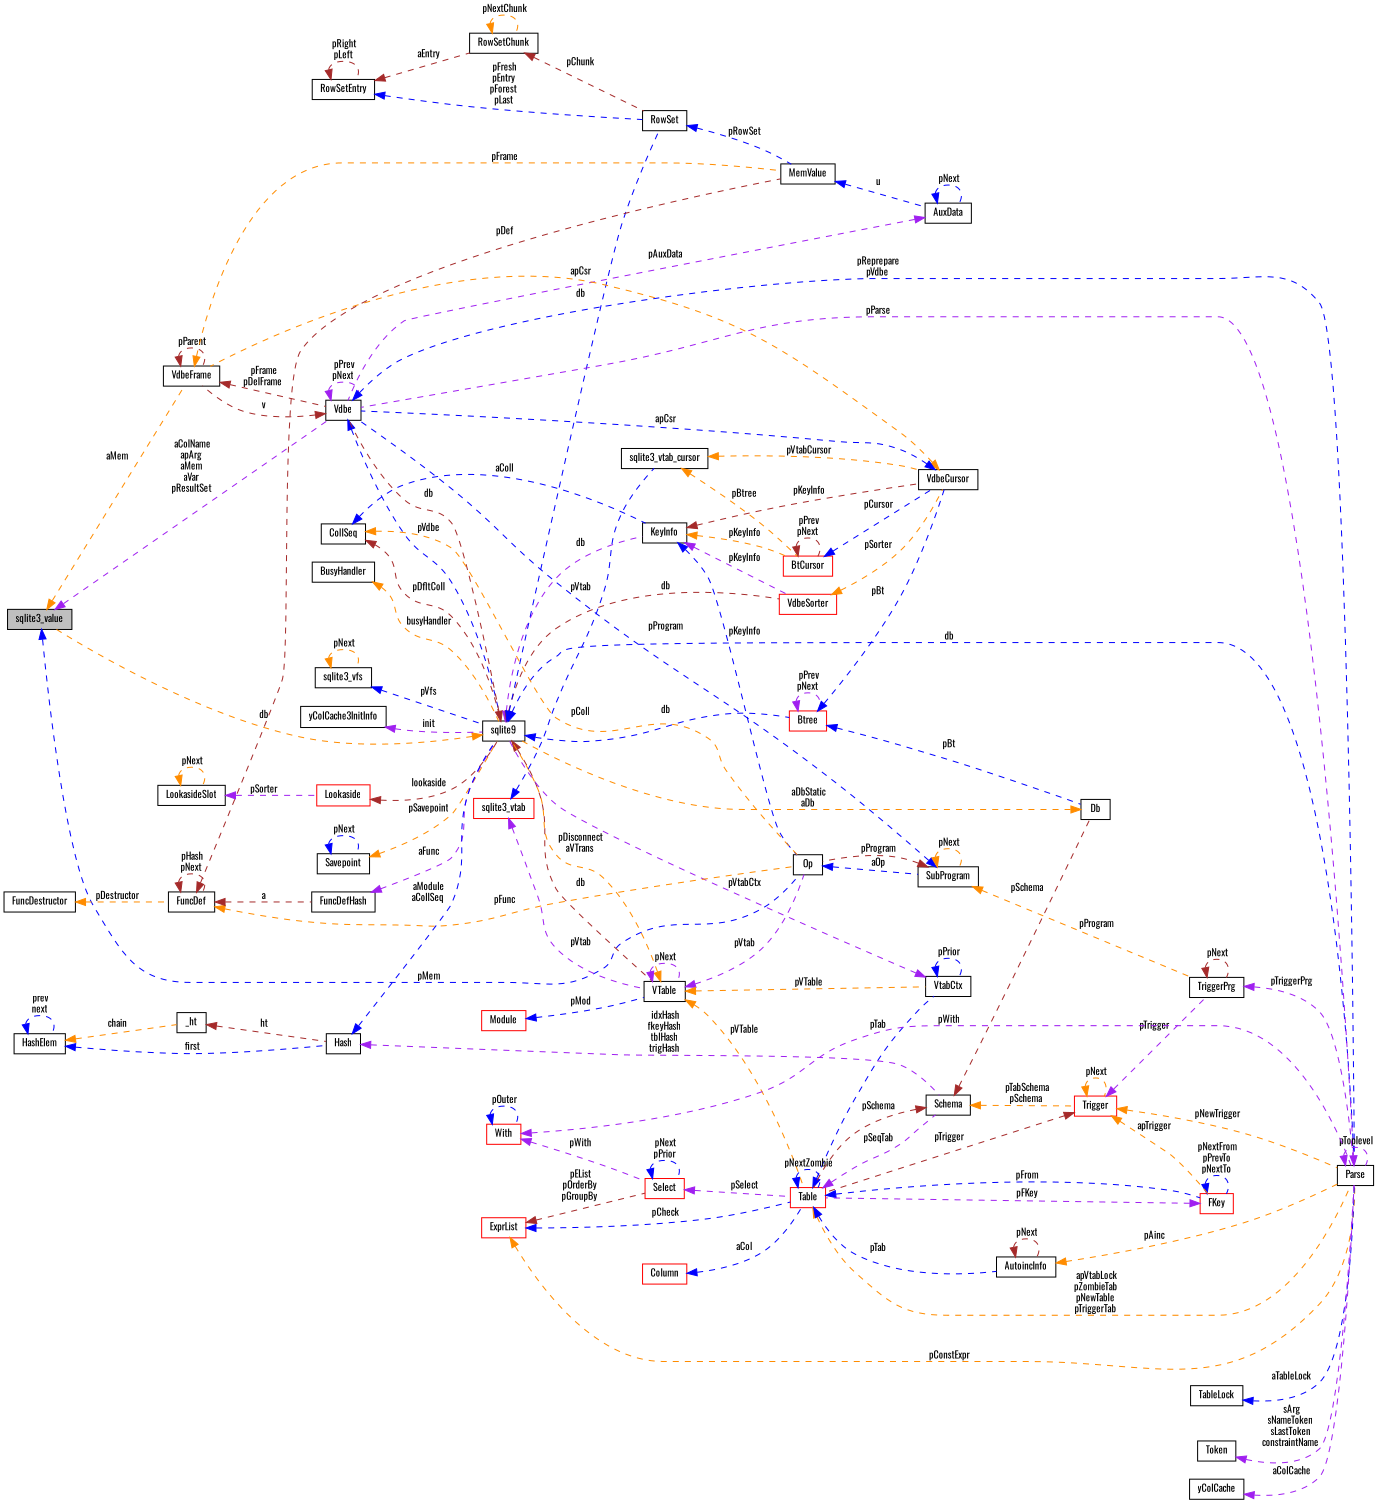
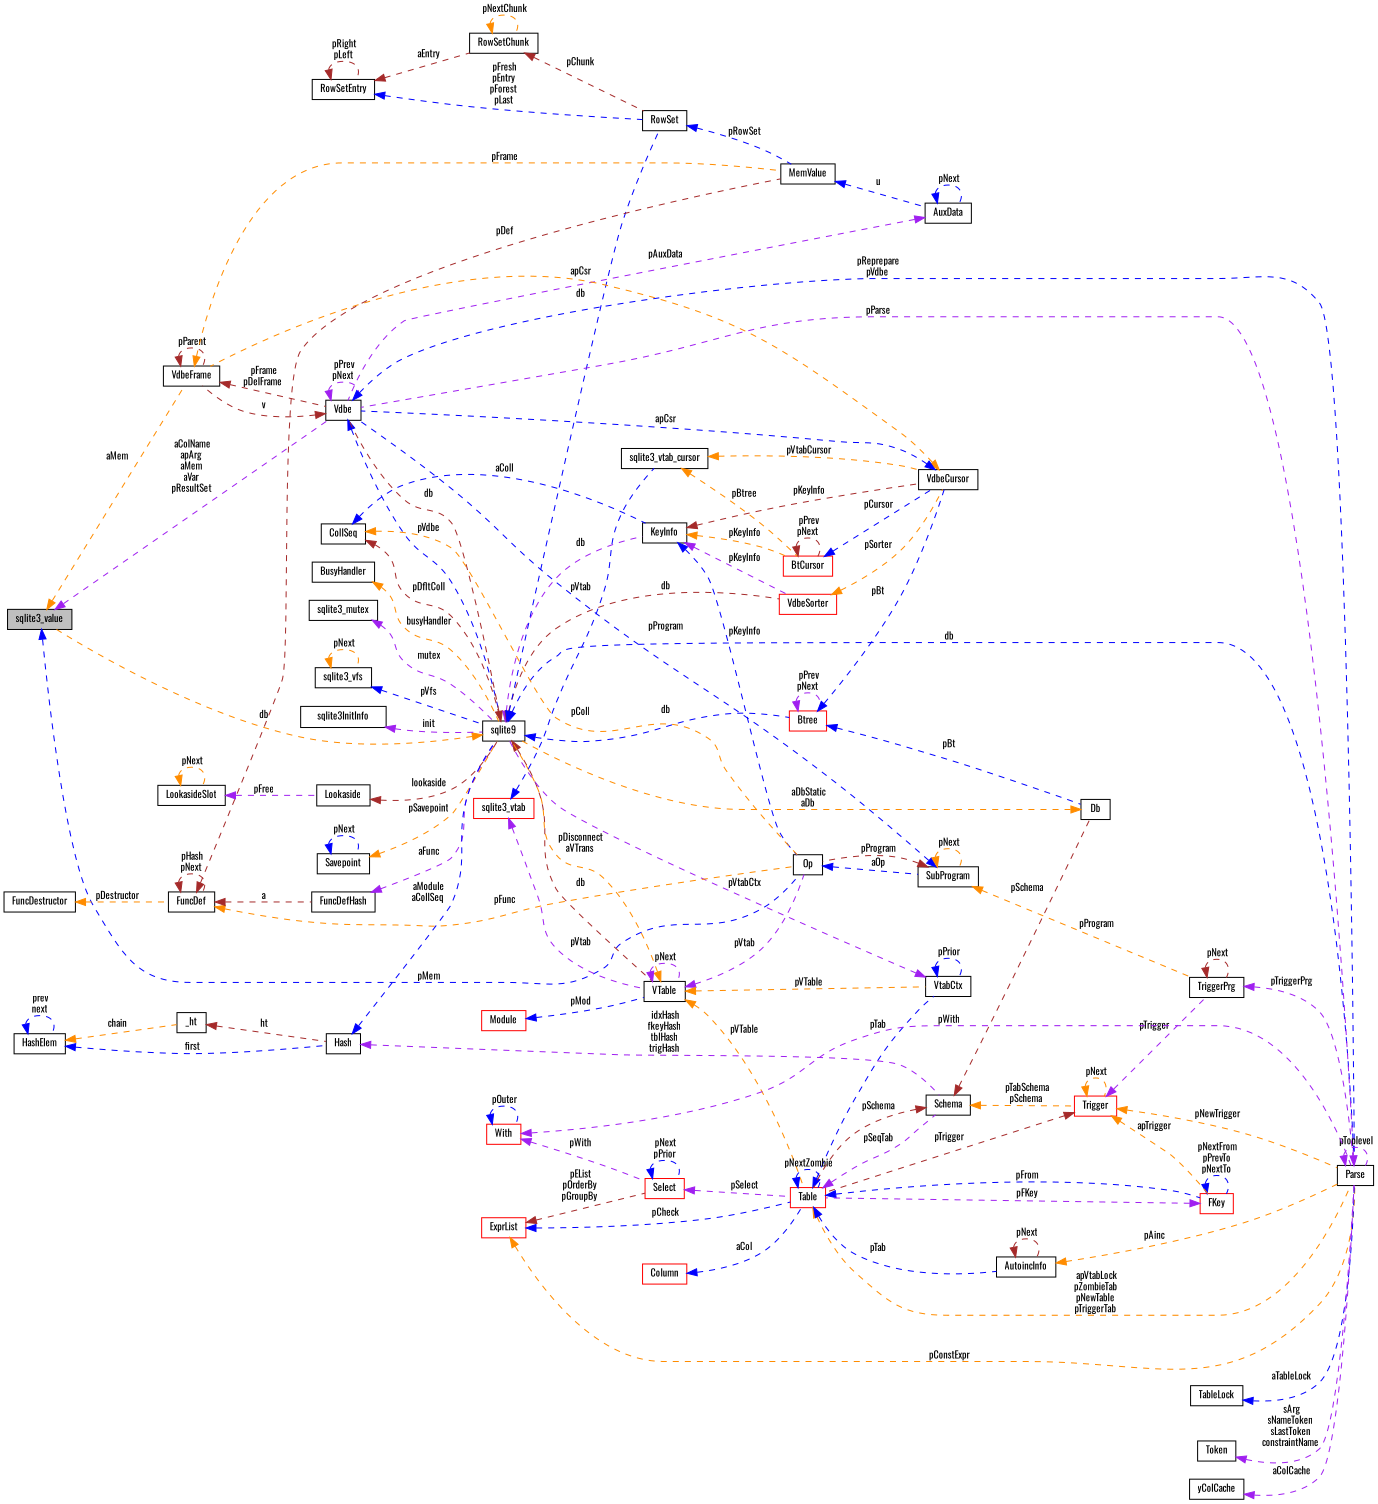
node "sqlite3_mutex": added
node "yColCache3InitInfo": label "yColCache3InitInfo" -> "sqlite3InitInfo"
edge "Lookaside" -> "LookasideSlot": label " pSorter" -> " pFree"
node "Lookaside": color red -> black
